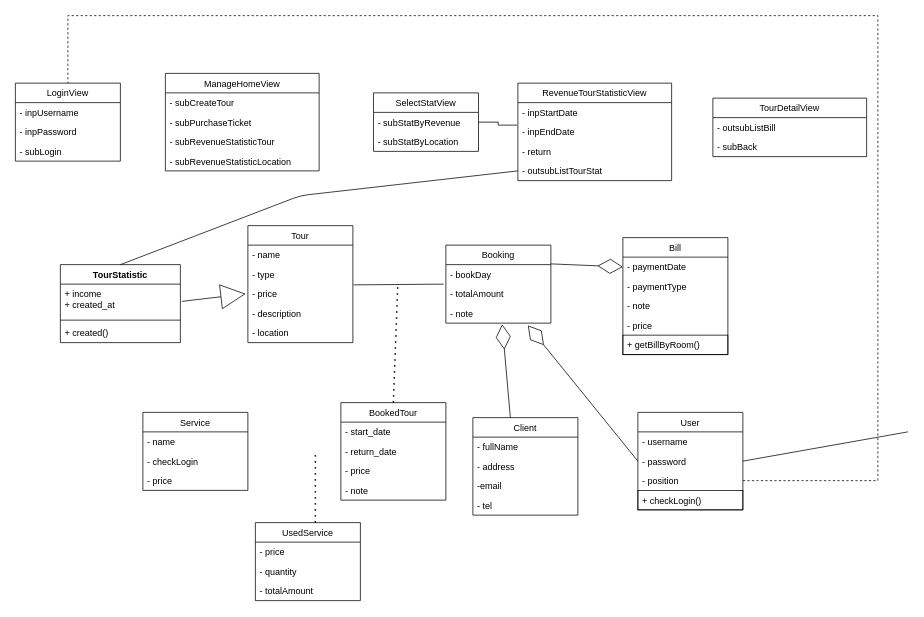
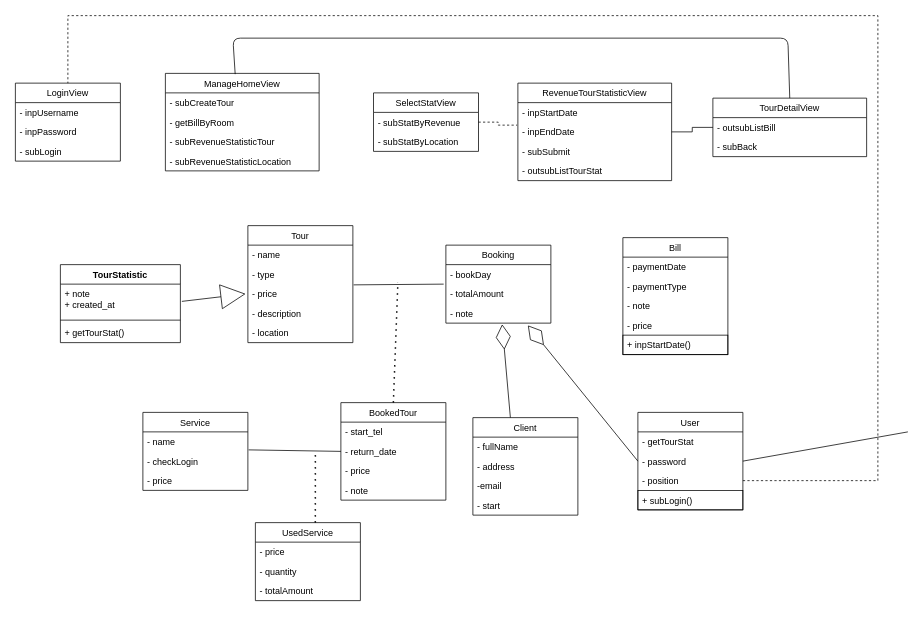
edge "ManageHomeView" -- "TourDetailView": added
node "- subPurchaseTicket": label "- subPurchaseTicket" -> "- getBillByRoom"
edge "- subStatByRevenue" -- "- inpEndDate": style solid -> dashed
edge "- outsubListBill" -- "- inpEndDate": added
node "- return": label "- return" -> "- subSubmit"
edge "- outsubListTourStat" -- "TourStatistic": removed
edge "- bookDay" -> "- paymentDate": removed
node "+ income + created_at": label "+ income + created_at" -> "+ note + created_at"
node "+ created()": label "+ created()" -> "+ getTourStat()"
node "+ getBillByRoom()": label "+ getBillByRoom()" -> "+ inpStartDate()"
node "- start_date": label "- start_date" -> "- start_tel"
node "- username": label "- username" -> "- getTourStat"
edge "- return_date" -- "- checkLogin": added
node "+ checkLogin()": label "+ checkLogin()" -> "+ subLogin()"
node "- tel": label "- tel" -> "- start"
